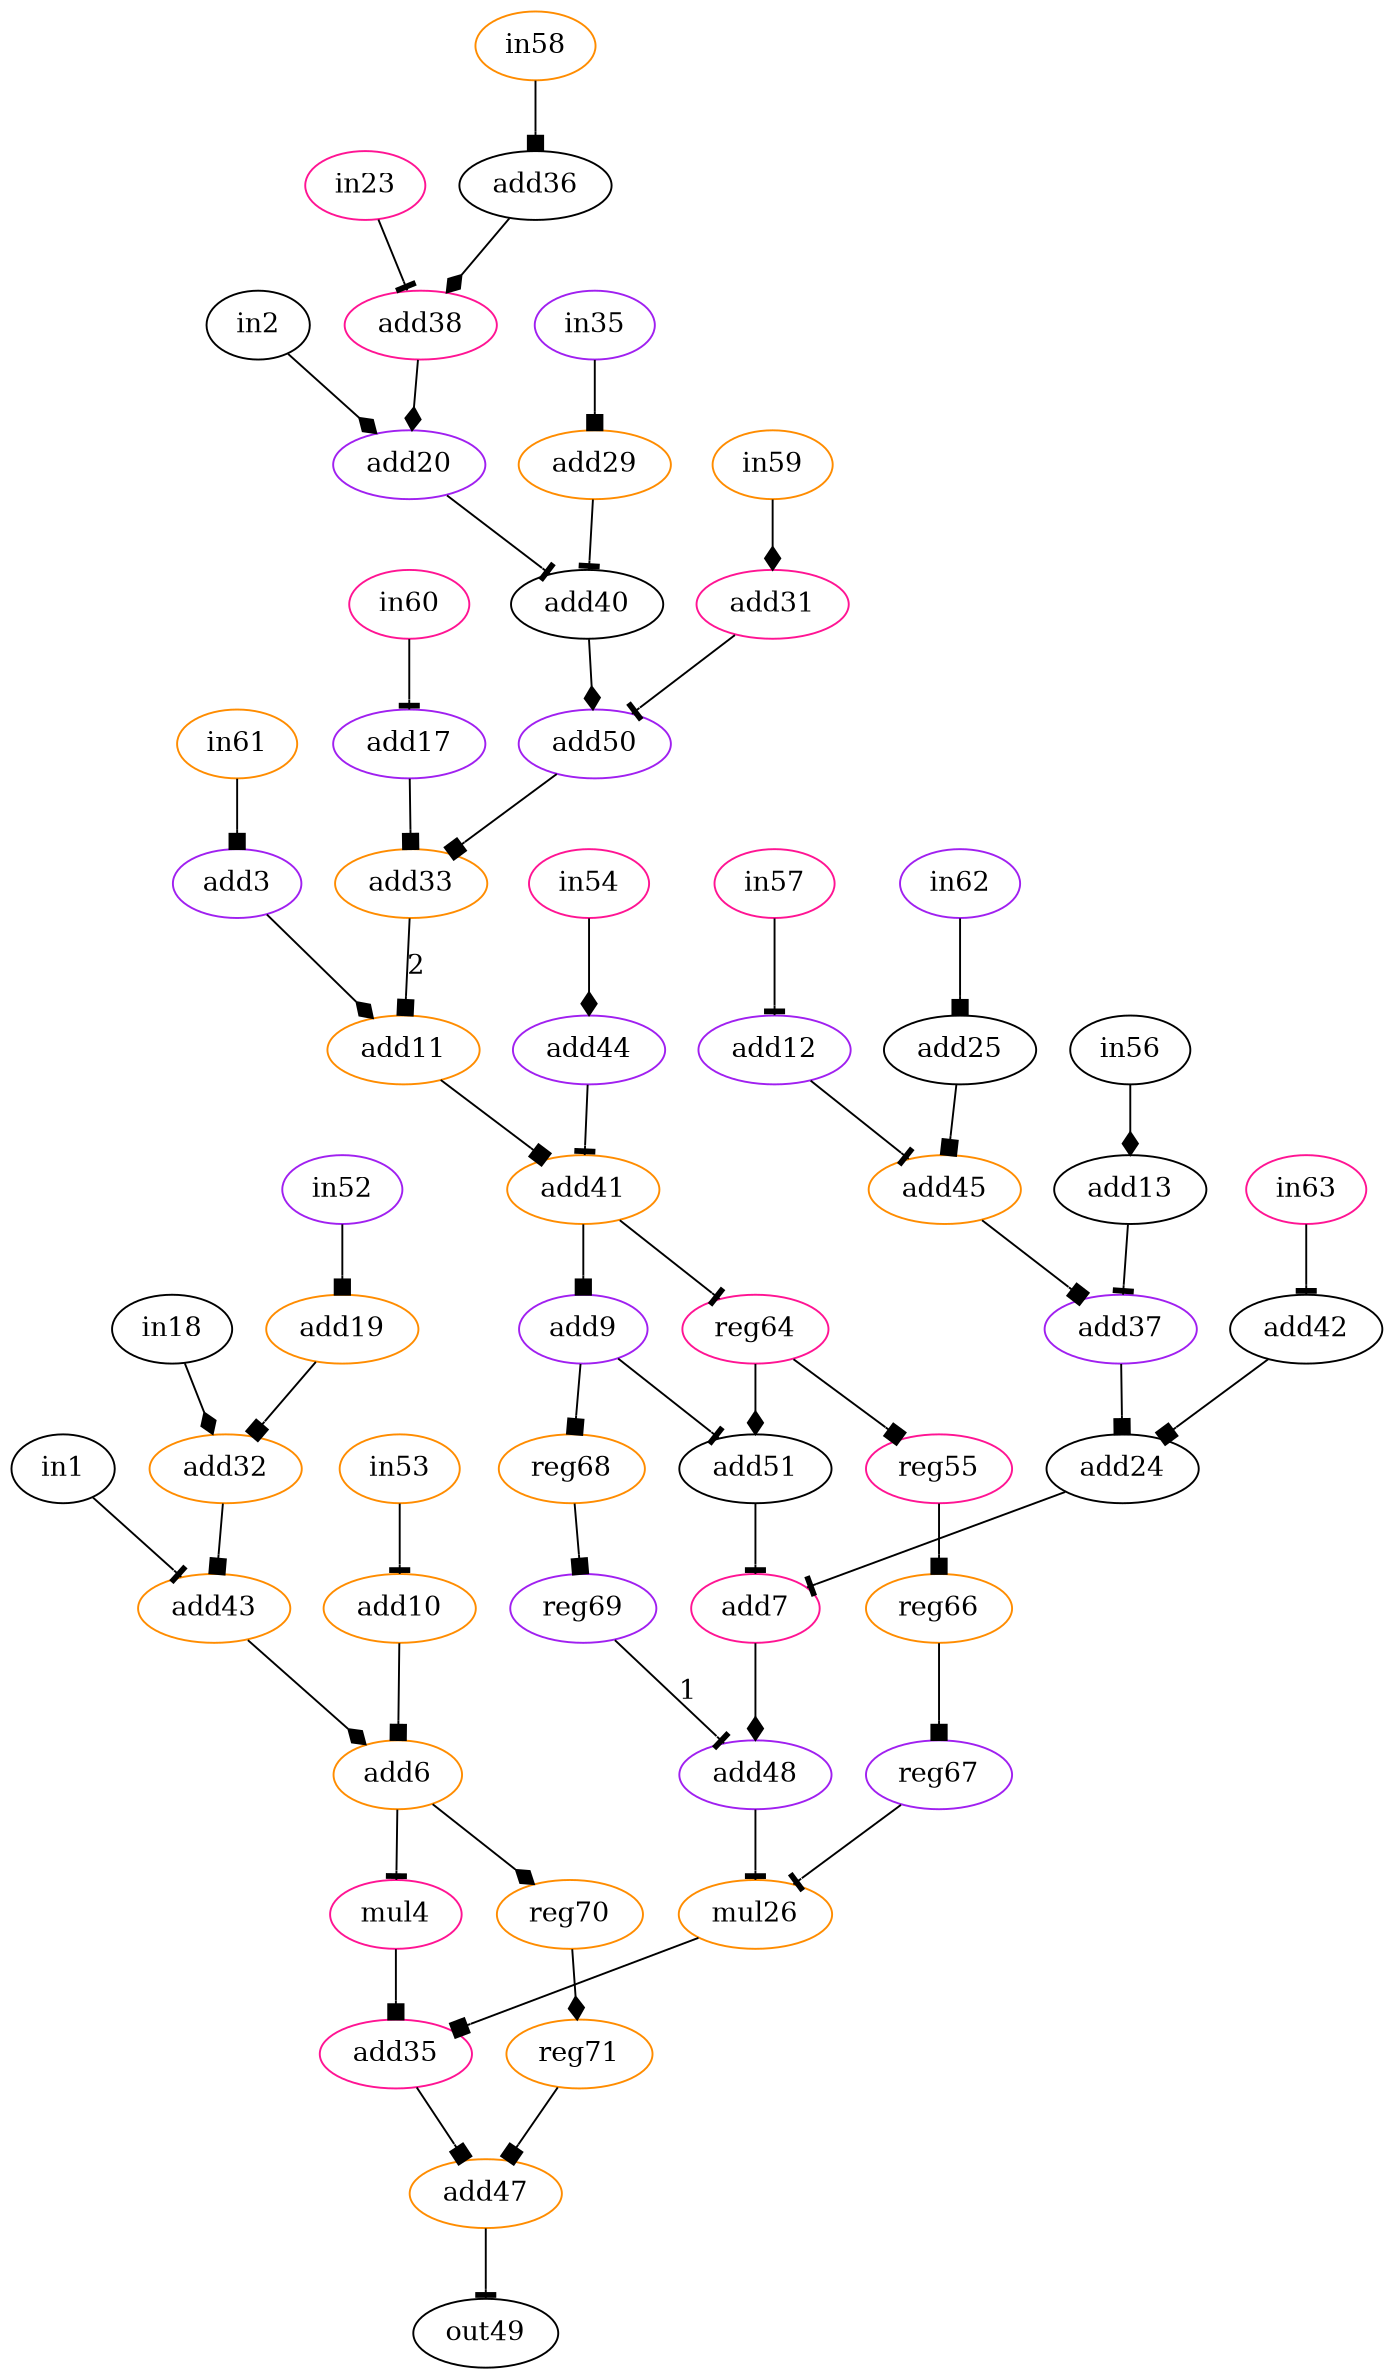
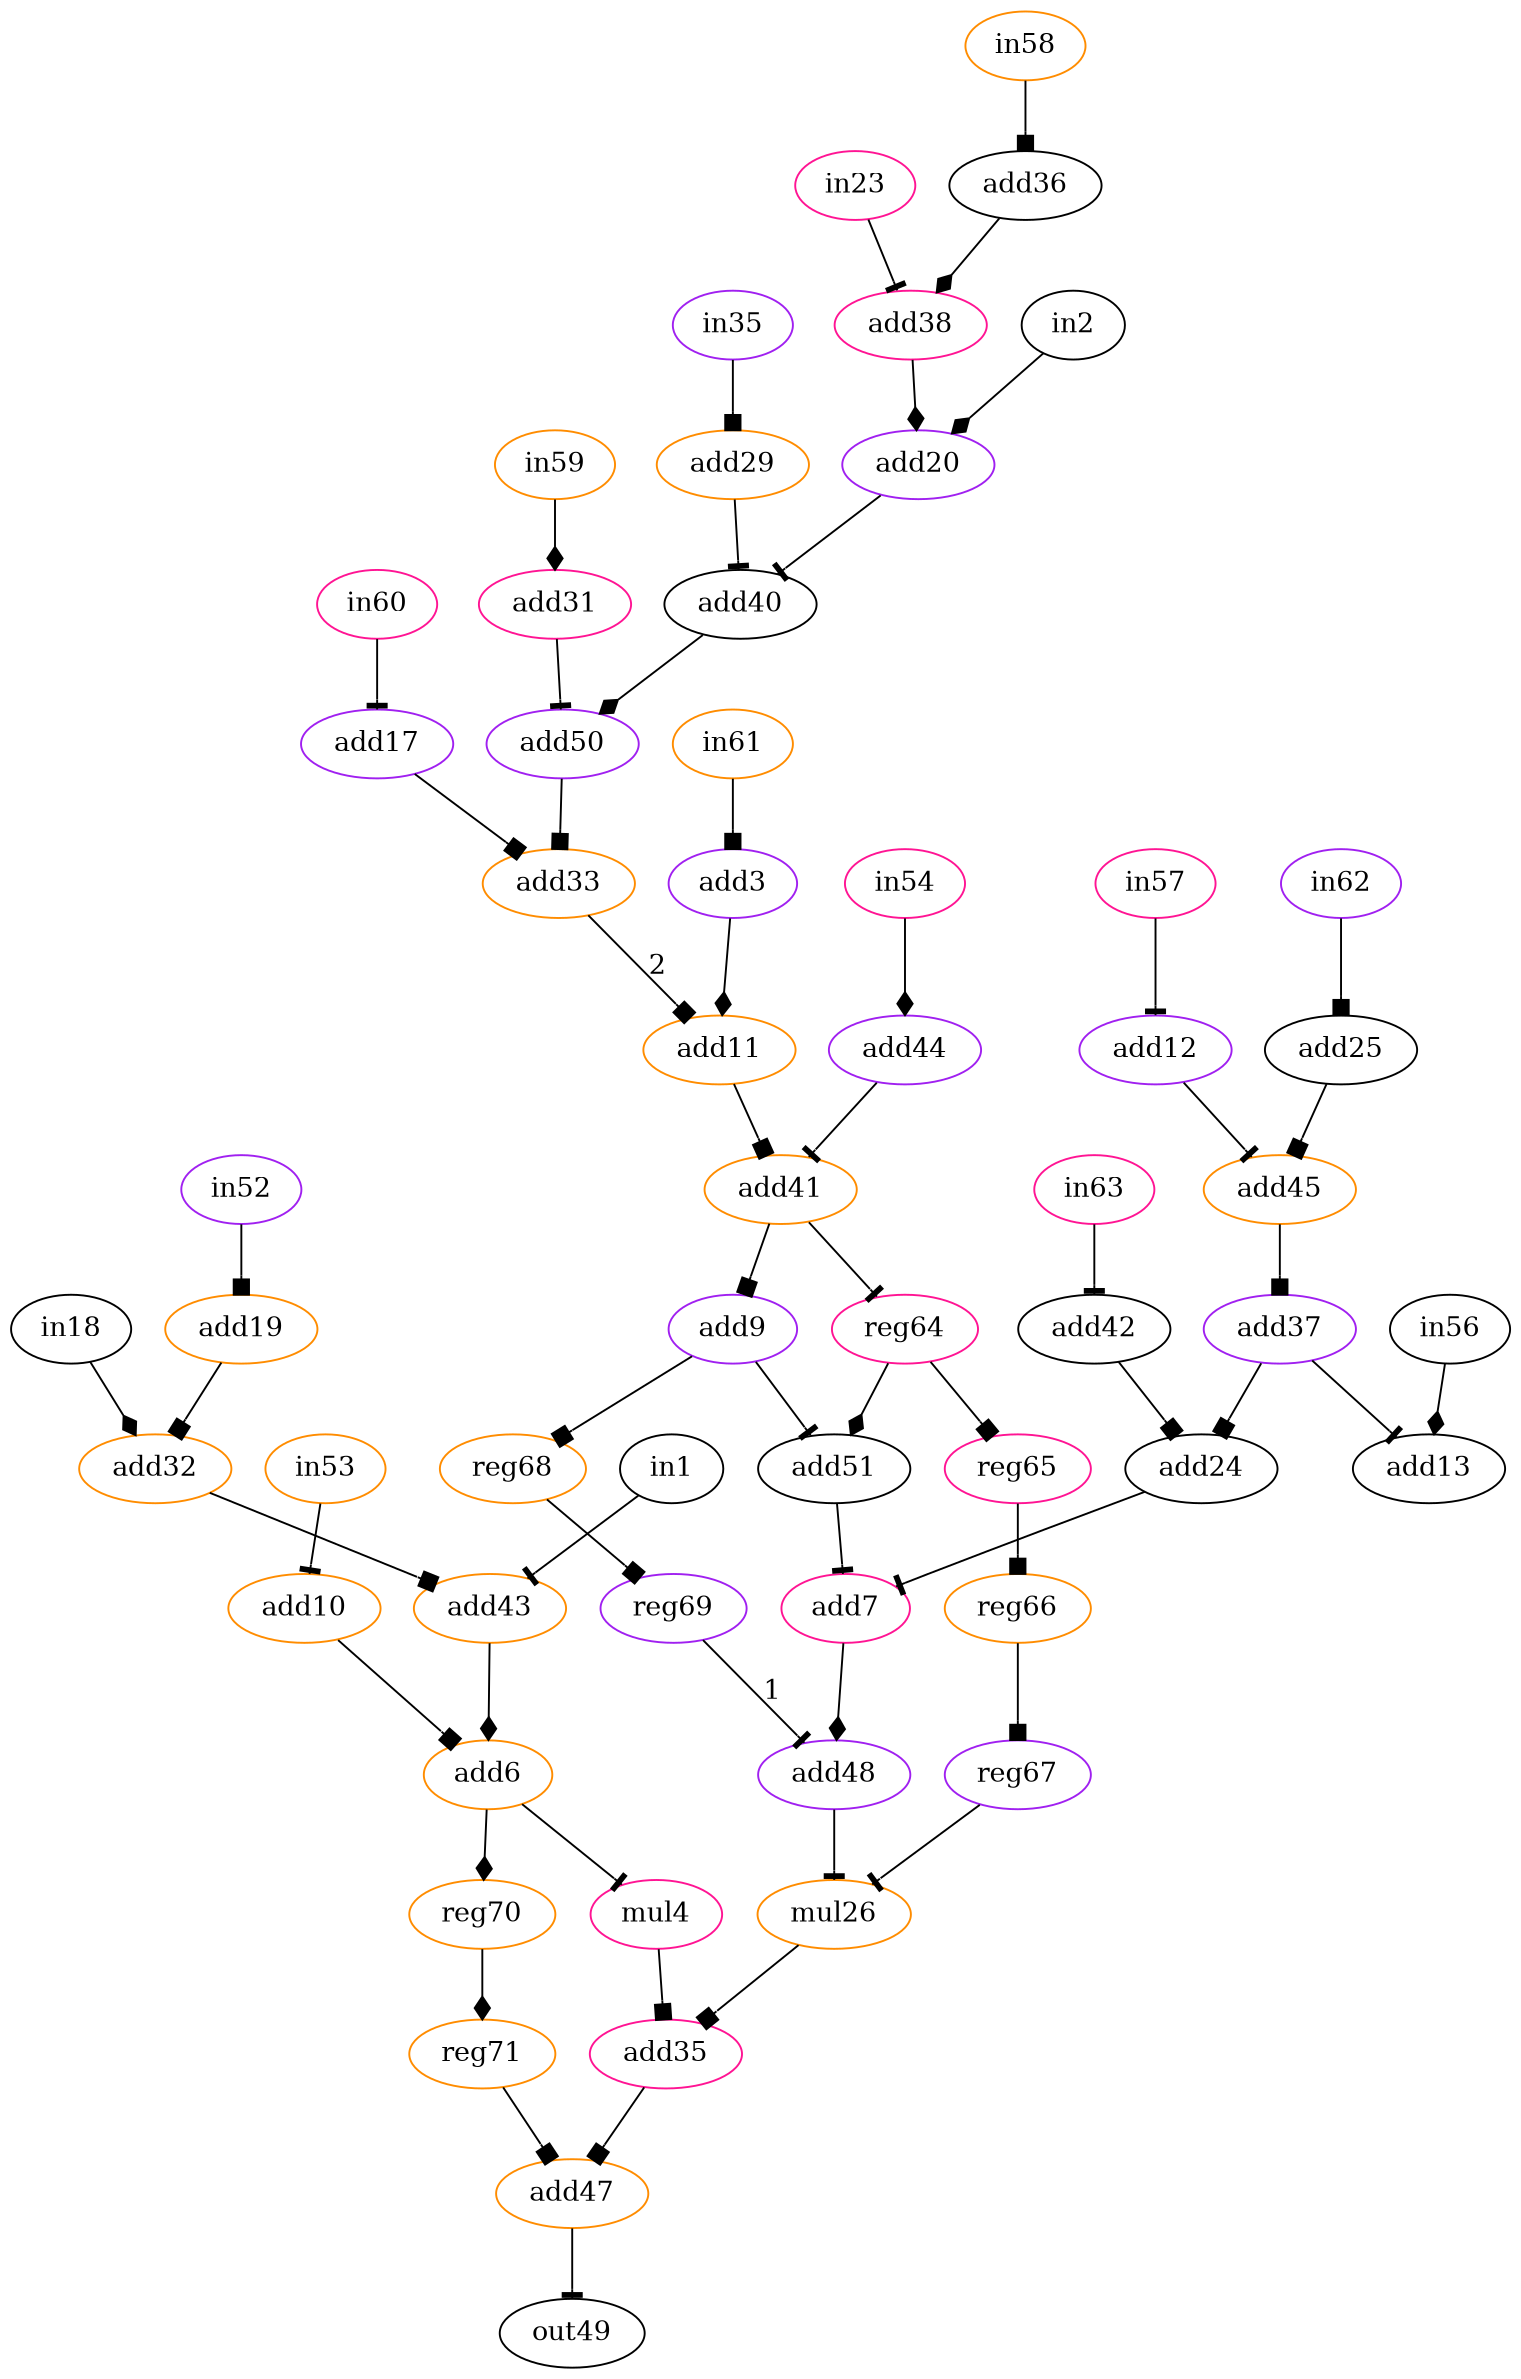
edge "add13" -> "add37": reversed
node "reg55": label "reg55" -> "reg65"
